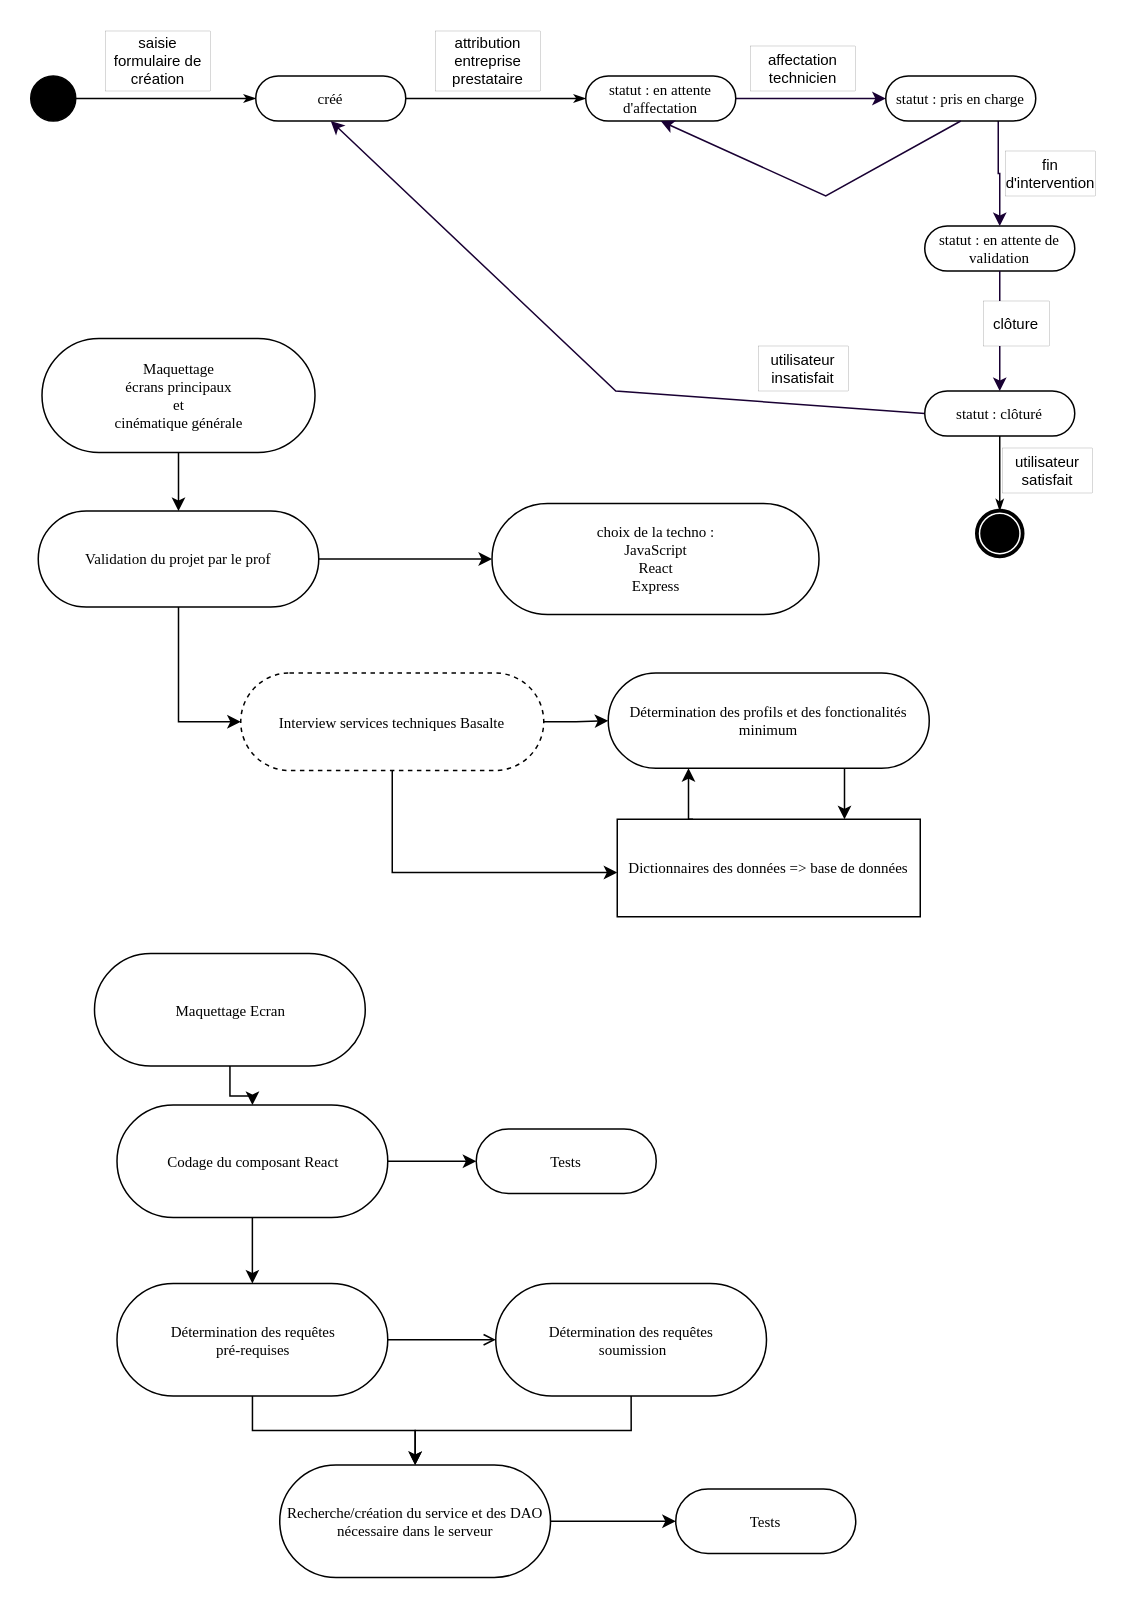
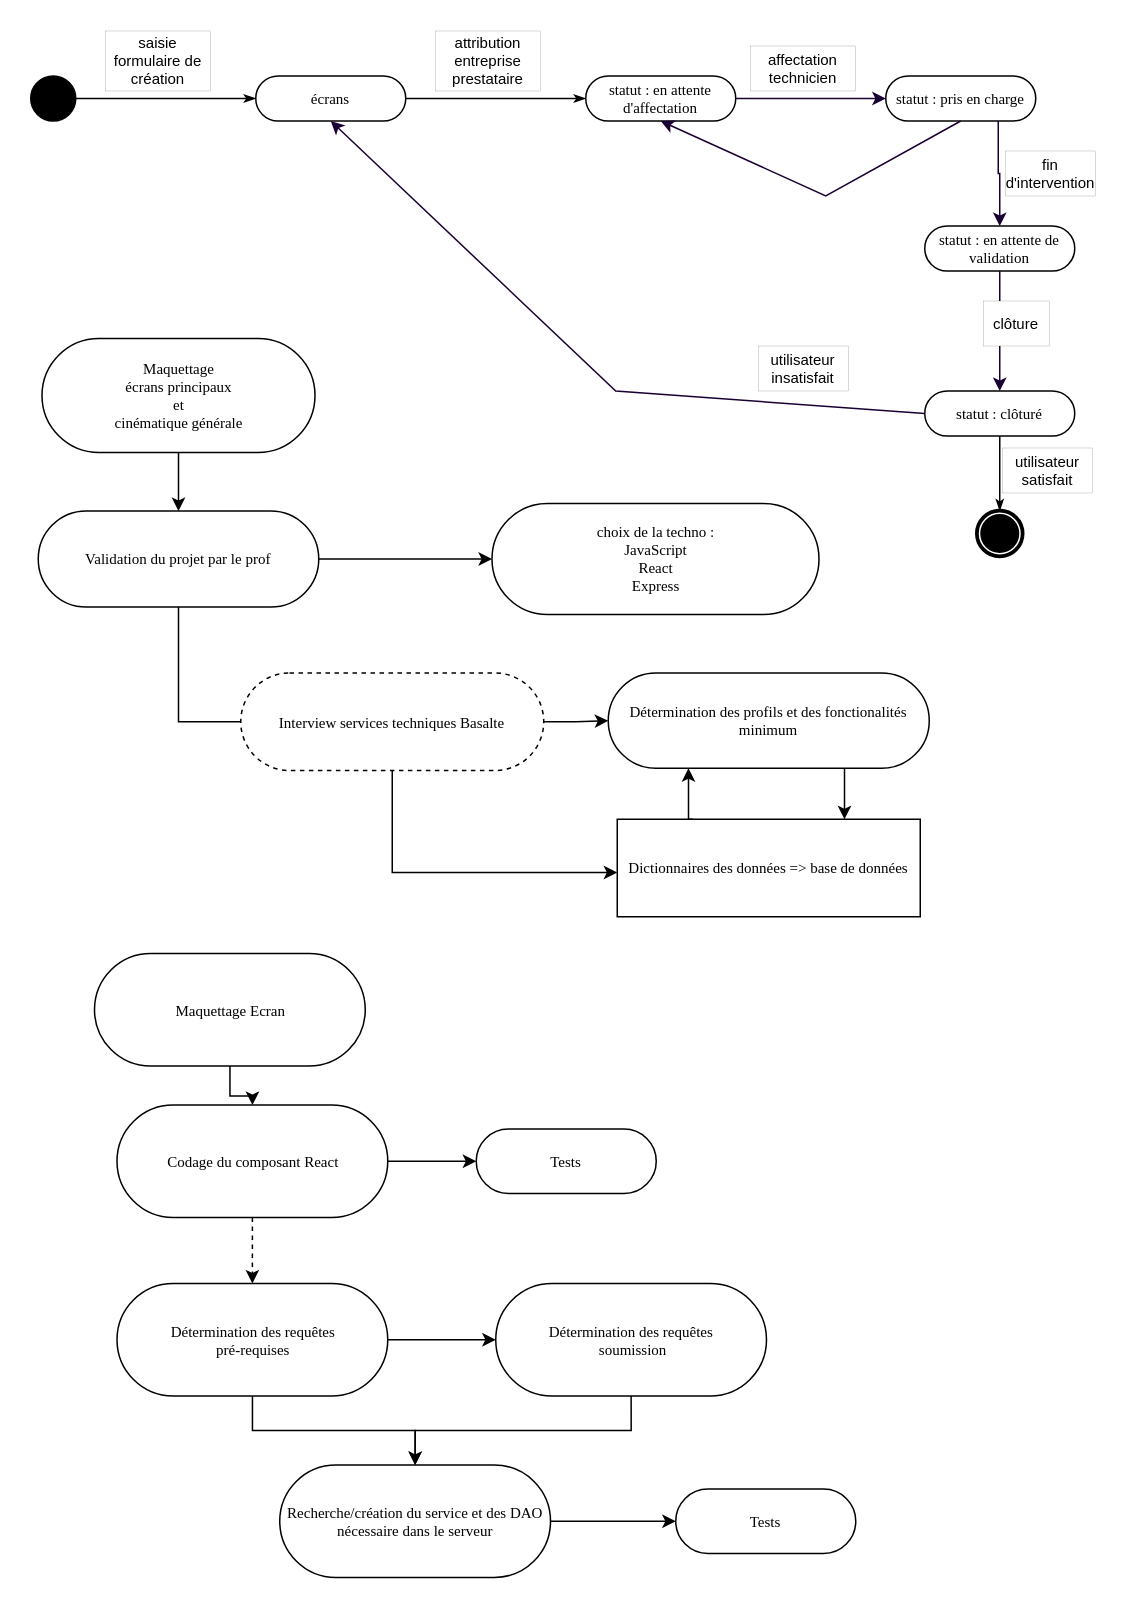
node "créé": label "créé" -> "écrans"
edge "Validation du projet par le prof" -> "Interview services techniques Basalte": arrowhead classic -> none
edge "Codage du composant React" -> "Détermination des requêtes pré-requises": style solid -> dashed
edge "Détermination des requêtes pré-requises" -> "Détermination des requêtes soumission": arrowhead open -> classic
